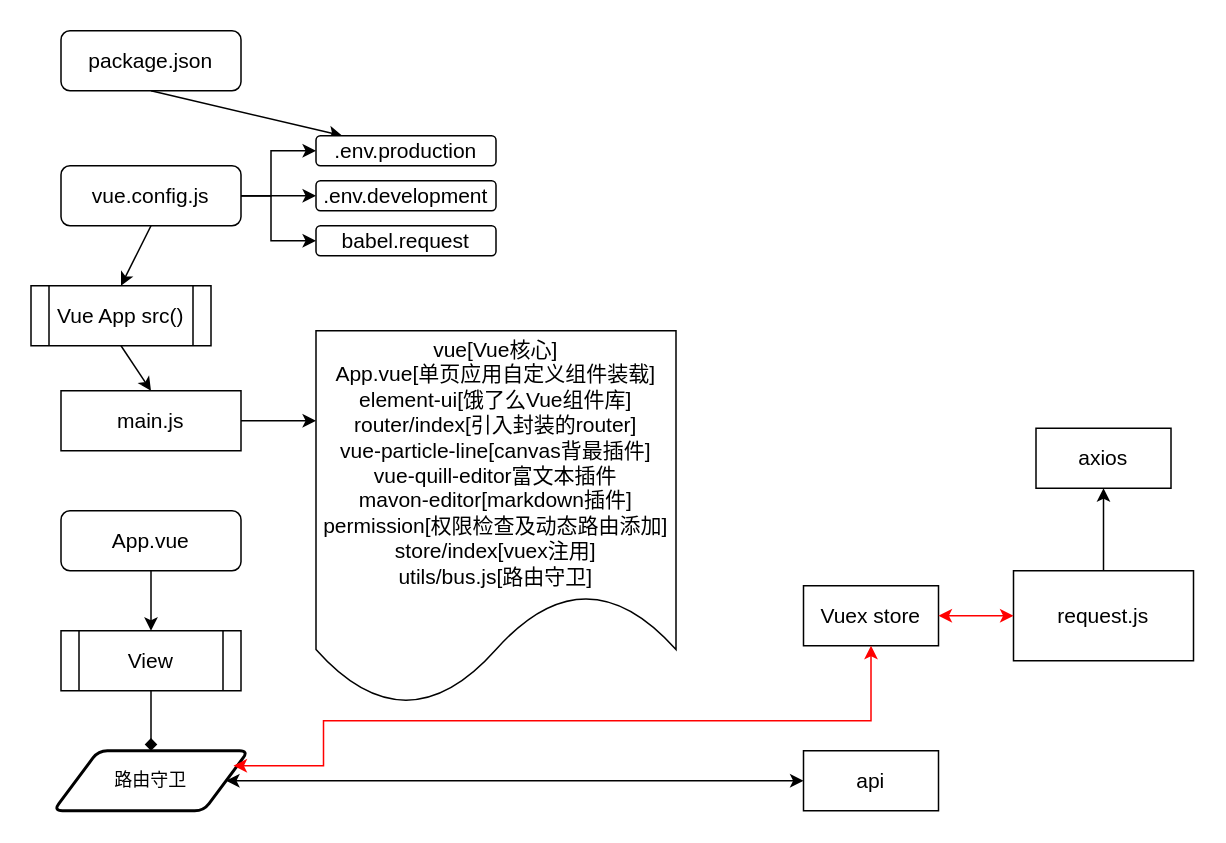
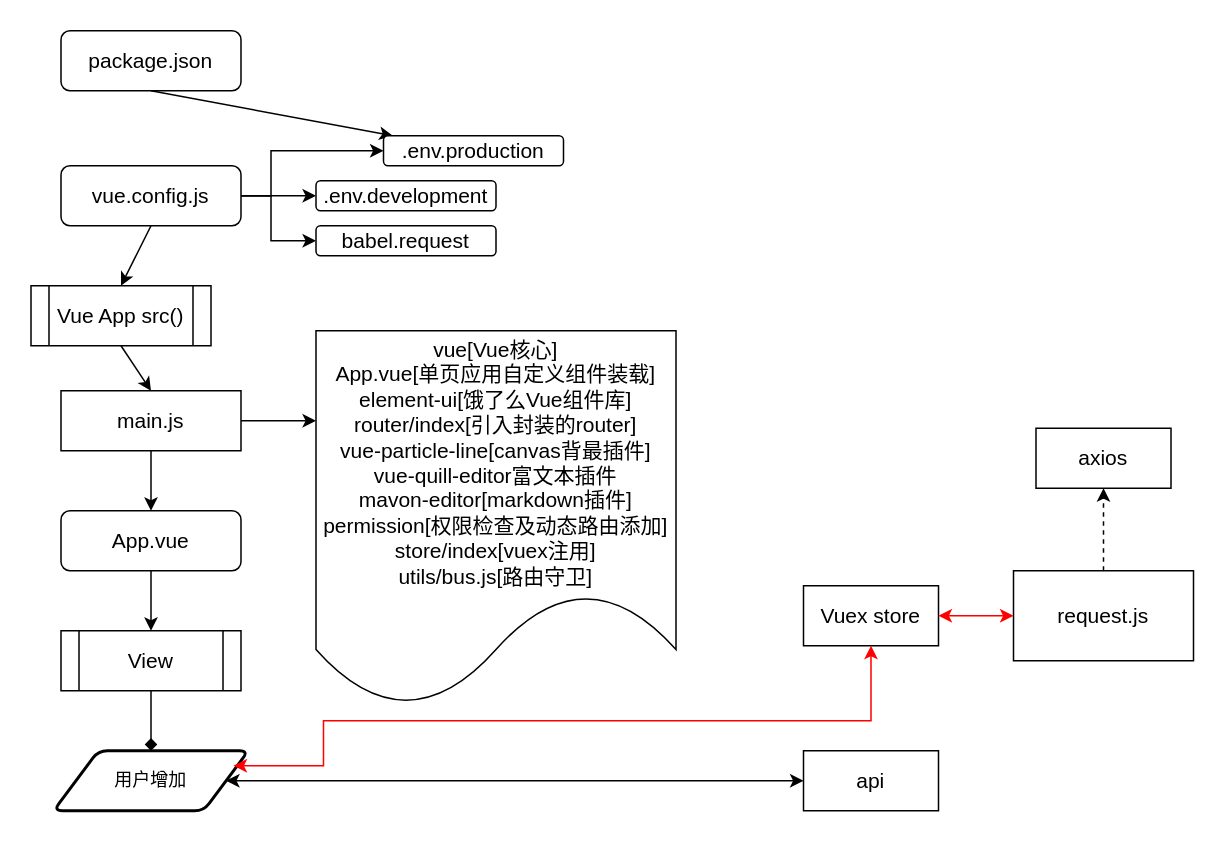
node ".env.production": moved (406, 151) -> (473, 151)
edge "main.js" -> "App.vue": added
edge "request.js" -> "axios": style solid -> dashed
node "路由守卫": label "路由守卫" -> "用户增加"
